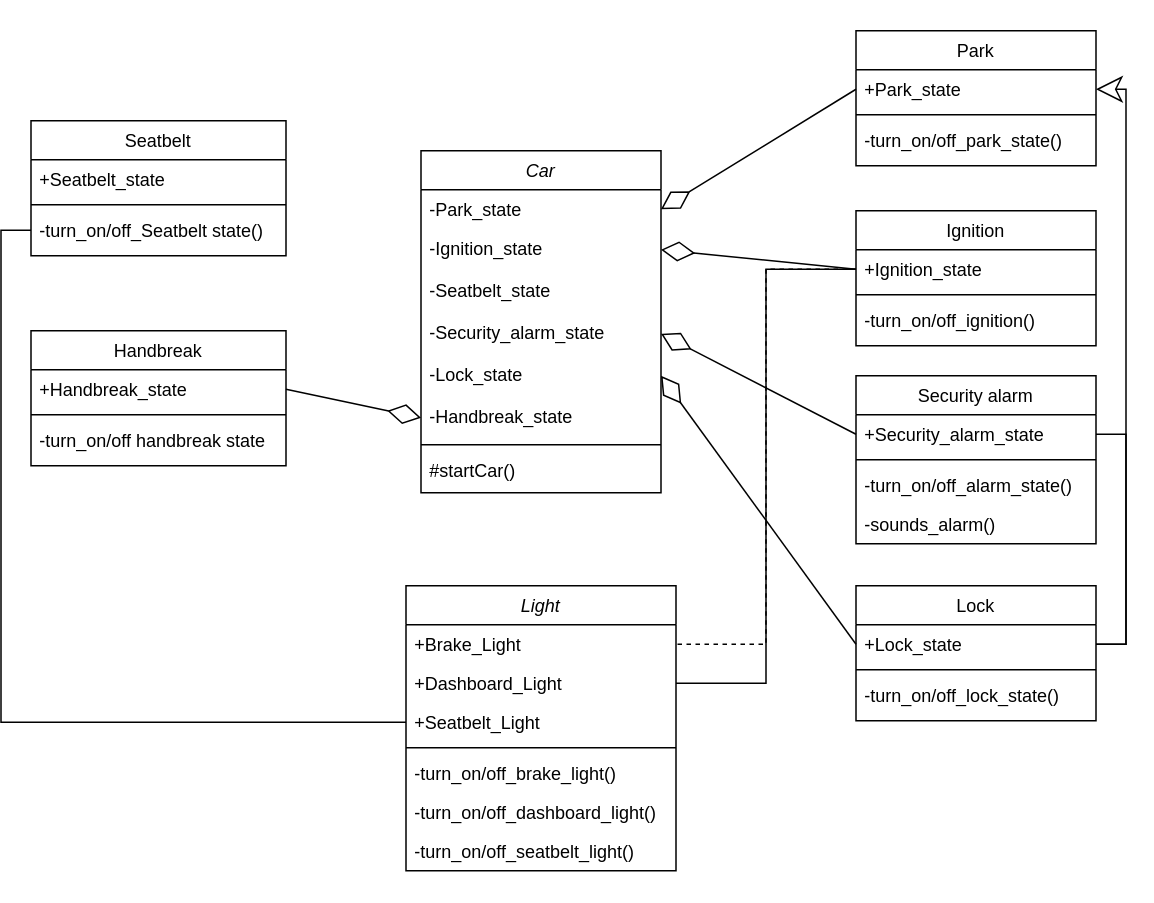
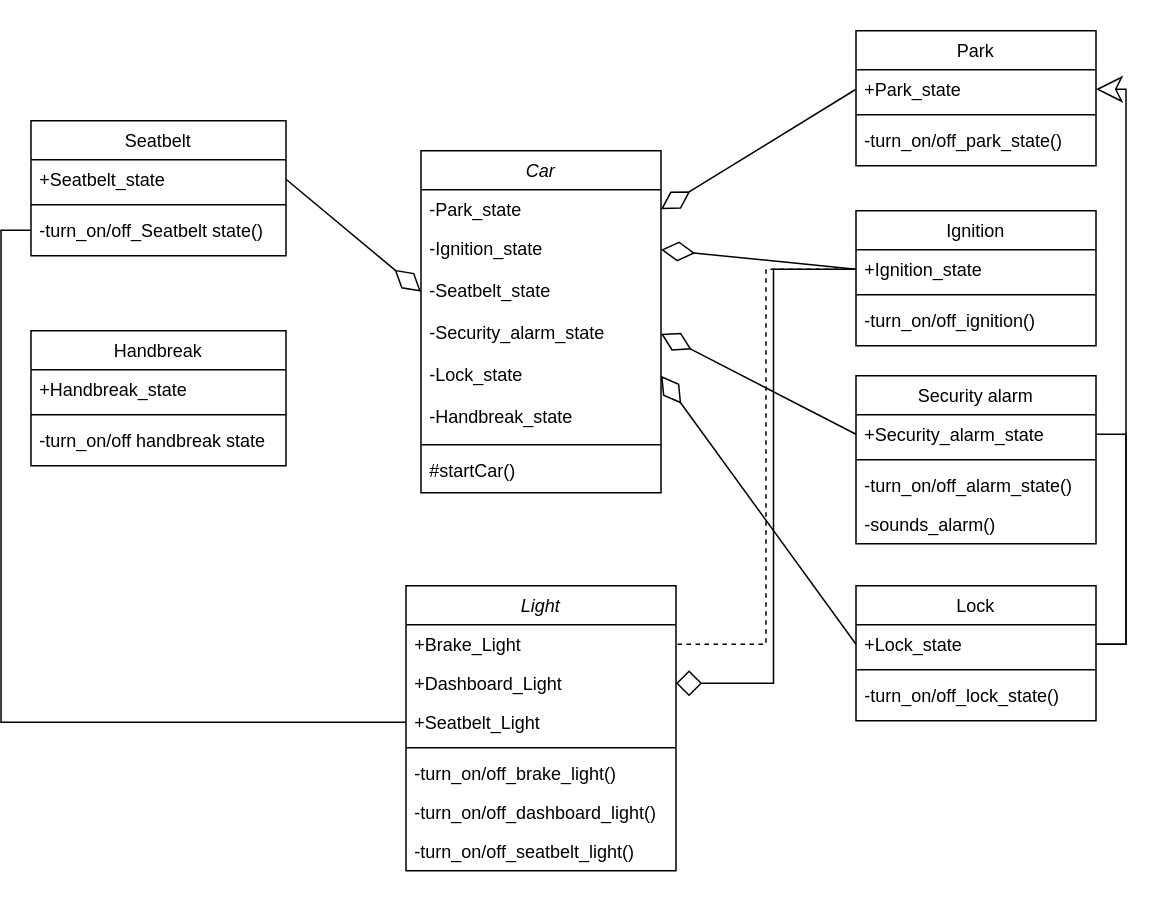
edge "+Seatbelt_state" -> "-Seatbelt_state": added
edge "+Handbreak_state" -> "-Handbreak_state": removed
edge "+Ignition_state" -- "+Dashboard_Light": arrowhead none -> diamond
